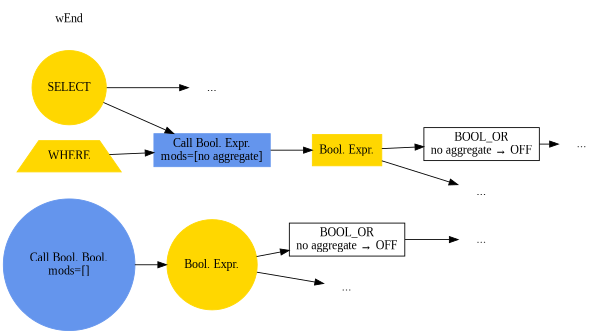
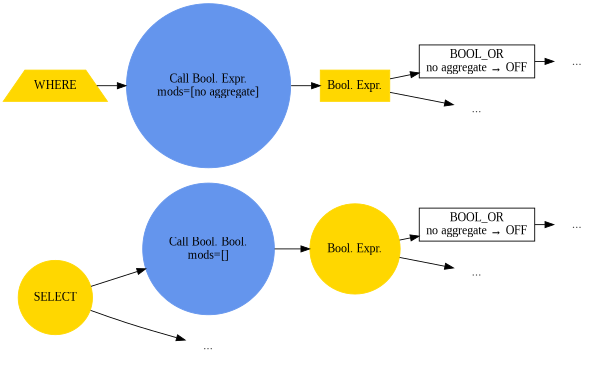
node "wEnd": removed
edge "SELECT" -> "Call Bool. Expr. mods=[no aggregate]": now "SELECT" -> "Call Bool. Bool. mods=[]"
node "Call Bool. Expr. mods=[no aggregate]": shape box -> circle
